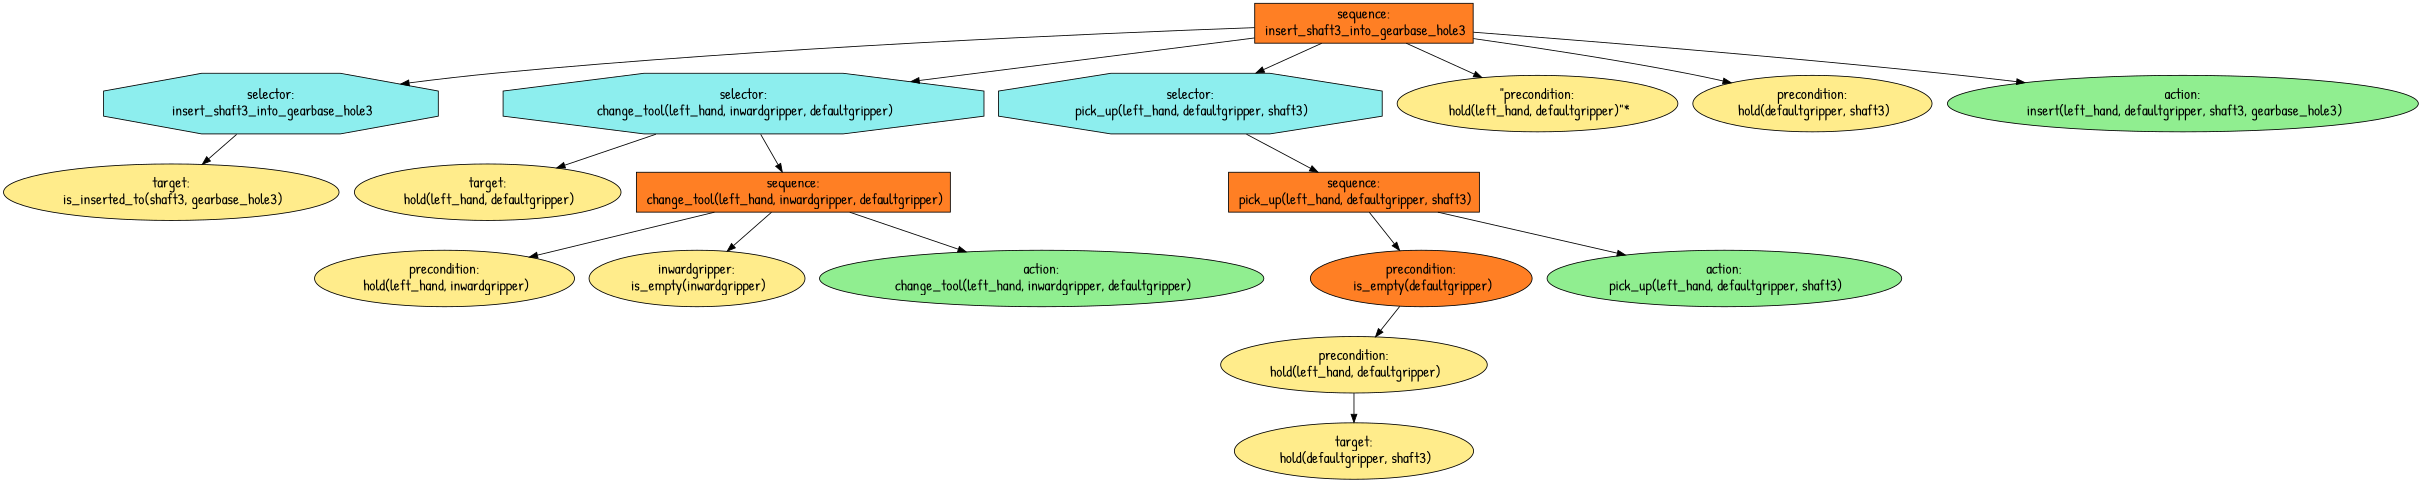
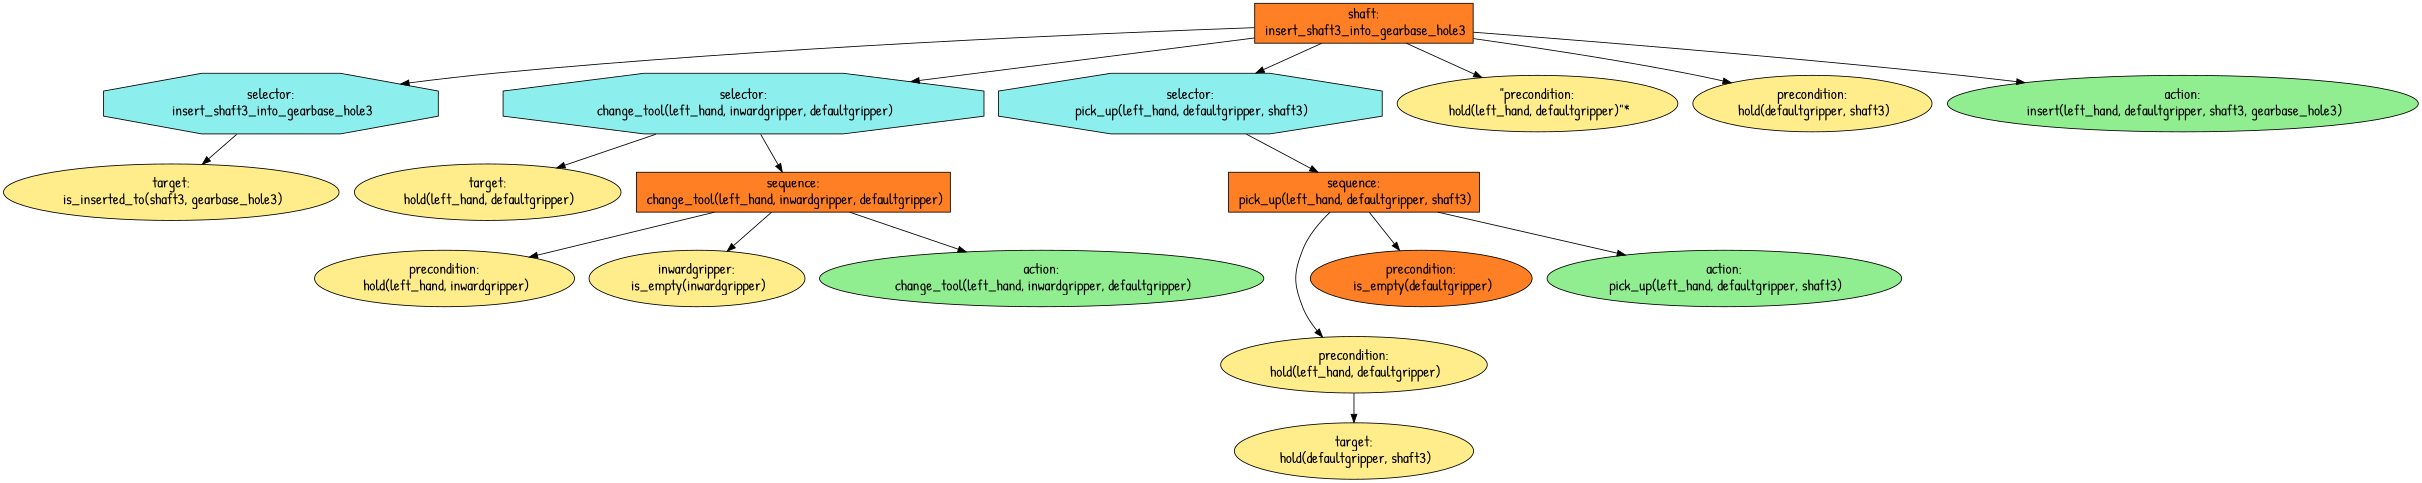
node "sequence: insert_shaft3_into_gearbase_hole3": label "sequence: insert_shaft3_into_gearbase_hole3" -> "shaft: insert_shaft3_into_gearbase_hole3"
edge "precondition: is_empty(defaultgripper)" -> "precondition: hold(left_hand, defaultgripper)": now "sequence: pick_up(left_hand, defaultgripper, shaft3)" -> "precondition: hold(left_hand, defaultgripper)"
